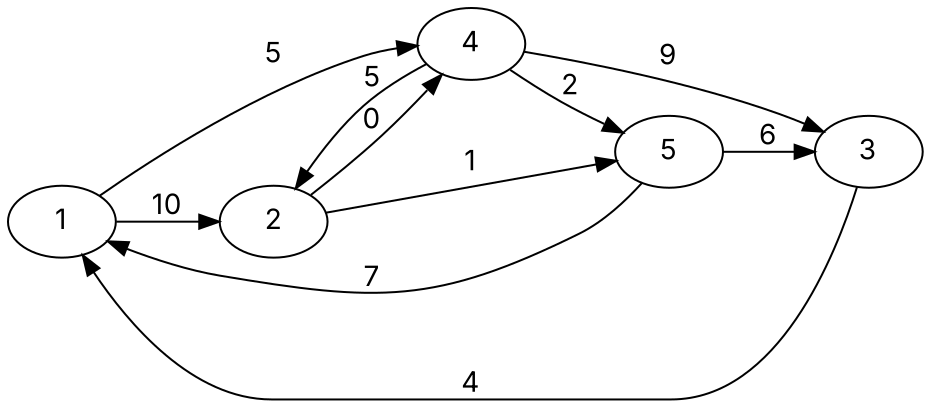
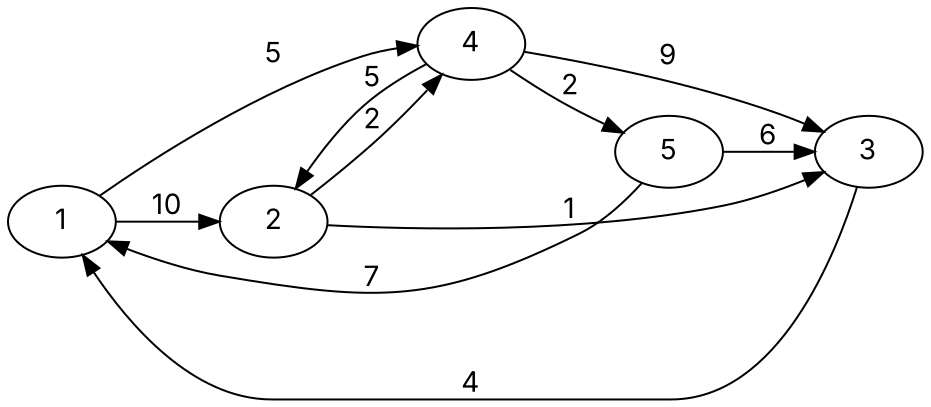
edge "2" -> "4": label "0" -> "2"
edge "2" -> "5": now "2" -> "3"
